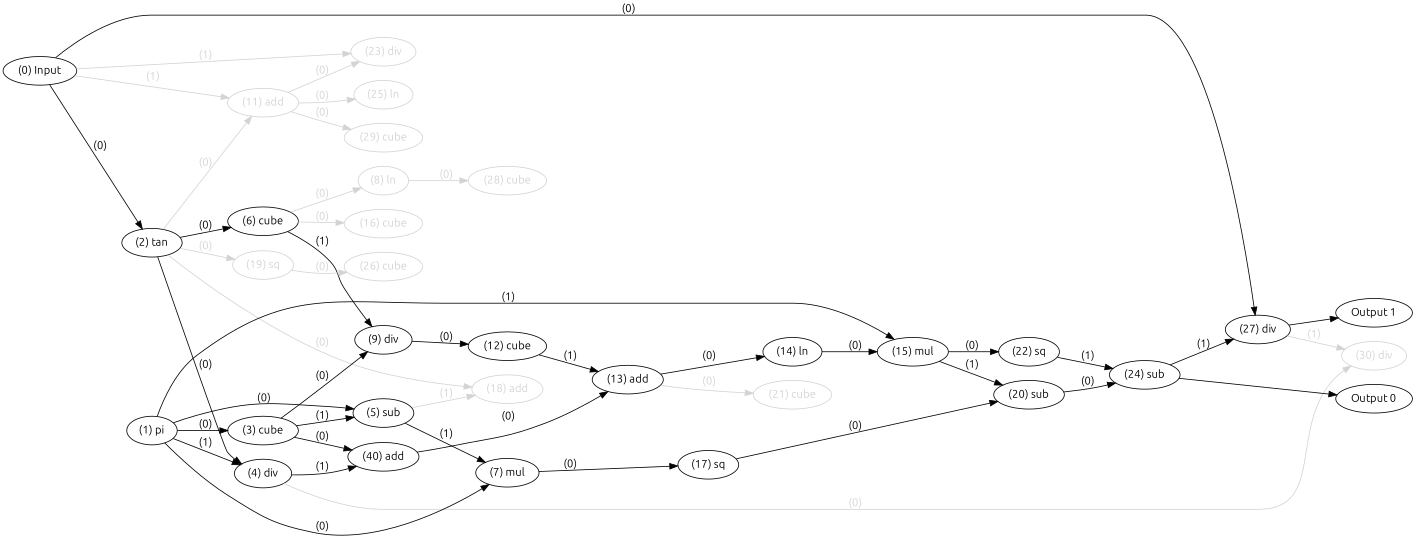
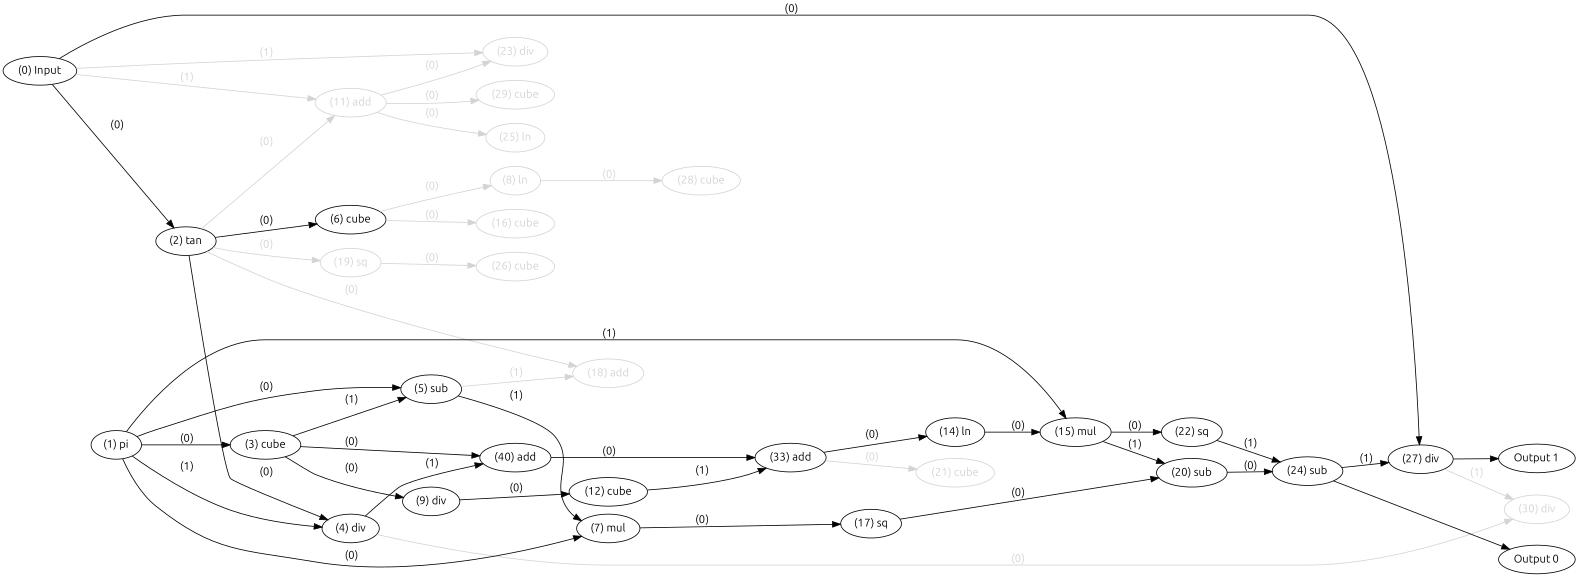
edge "(6) cube" -> "(9) div": removed, label "(1)"
node "(13) add": label "(13) add" -> "(33) add"
